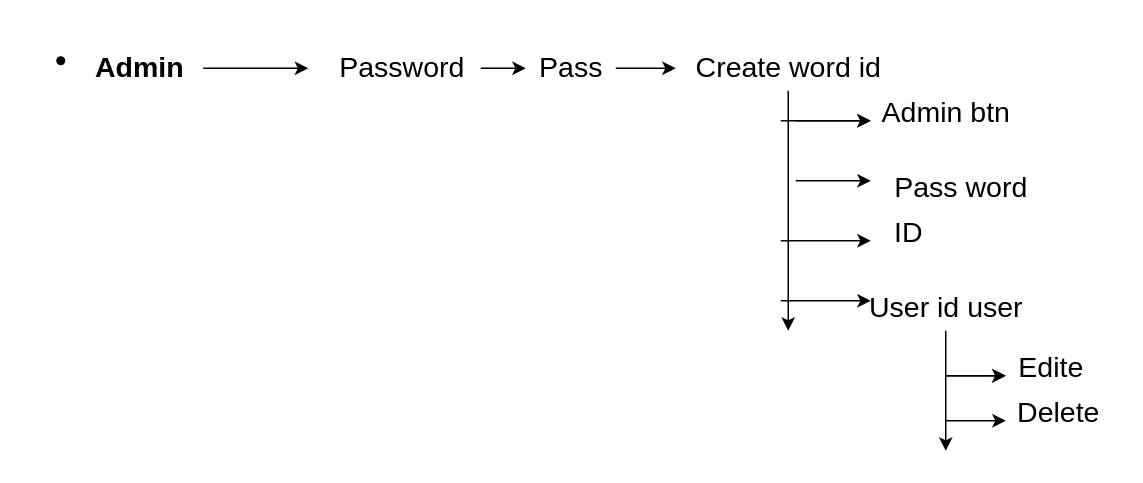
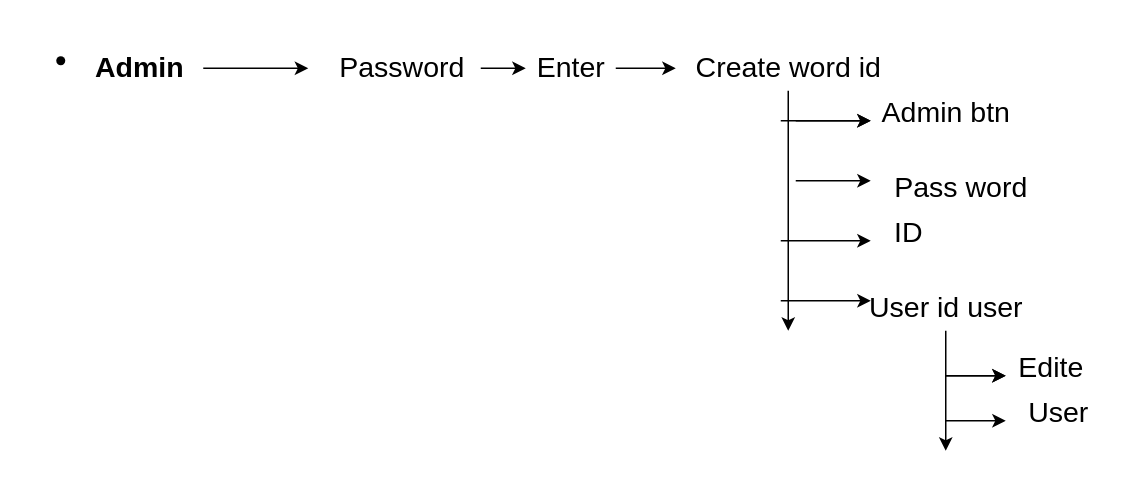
node "Pass": label "Pass" -> "Enter"
node "Delete": label "Delete" -> "User"
